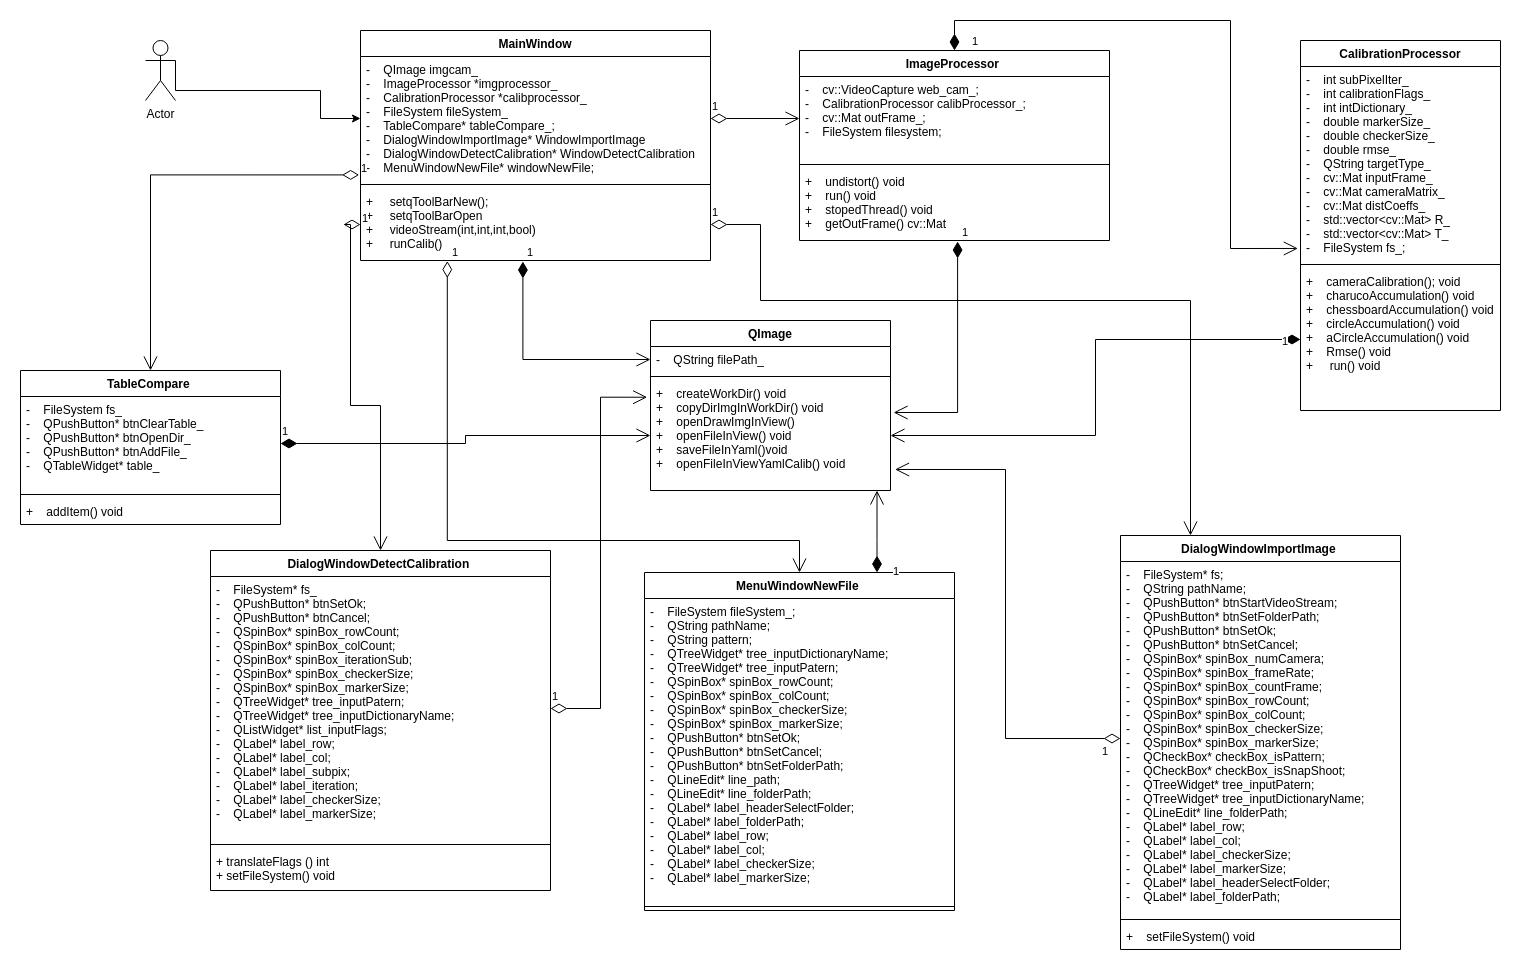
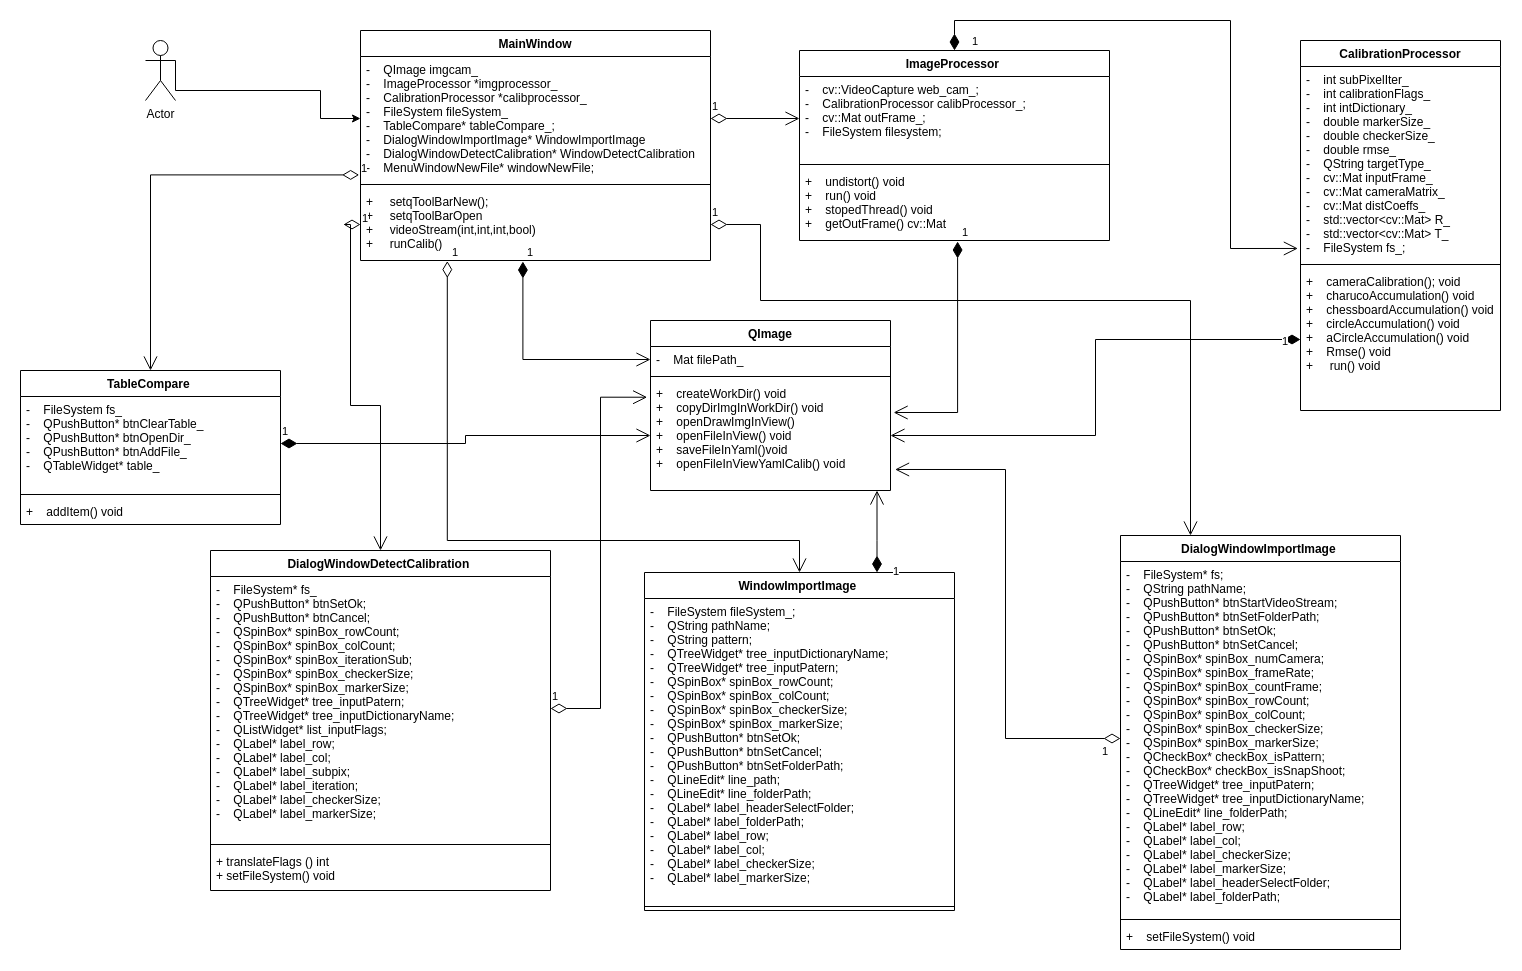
node "- QString filePath_": label "- QString filePath_" -> "- Mat filePath_"
node "MenuWindowNewFile": label "MenuWindowNewFile" -> "WindowImportImage"
